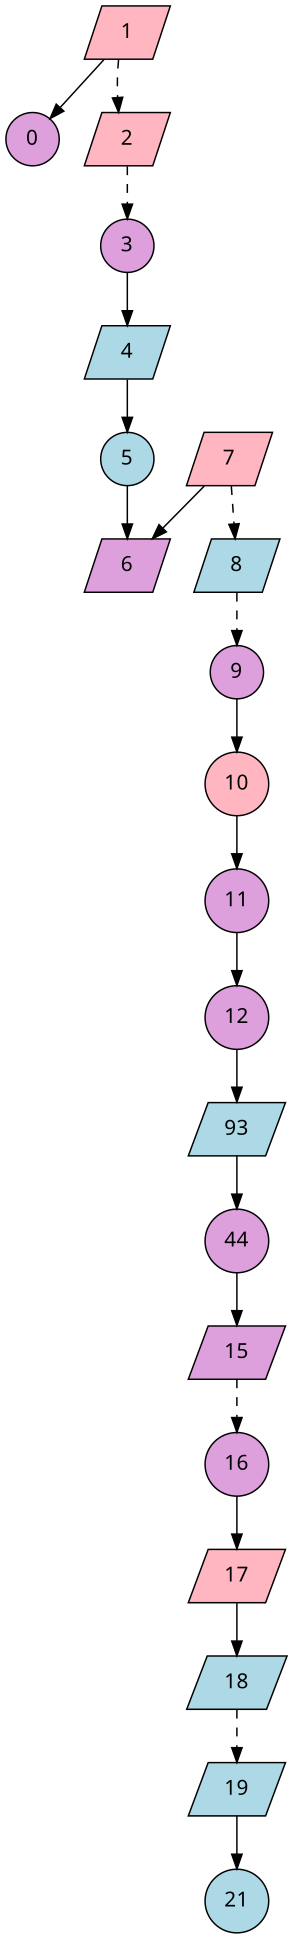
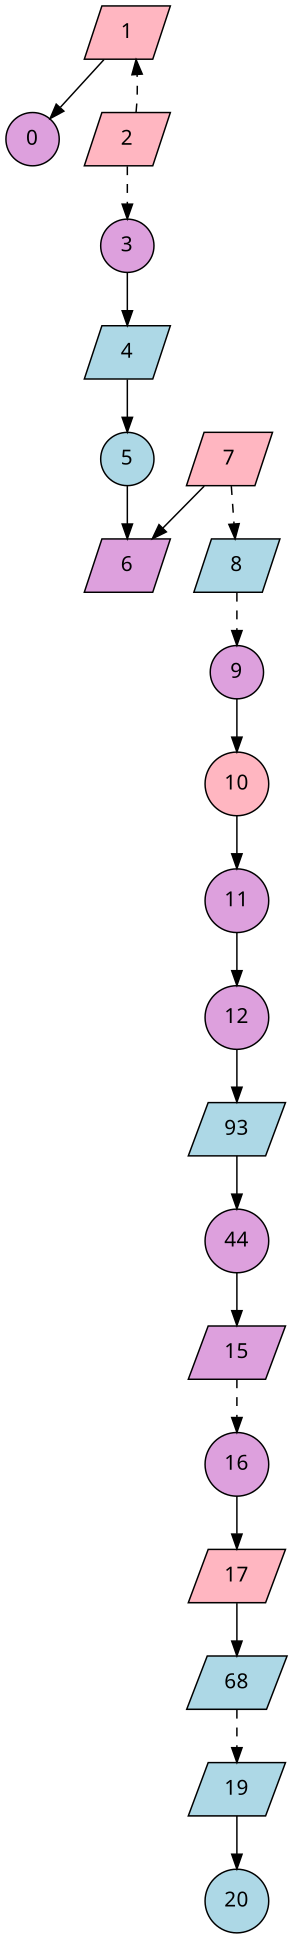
edge "1" -> "2": reversed
node "18": label "18" -> "68"
node "21": label "21" -> "20"
